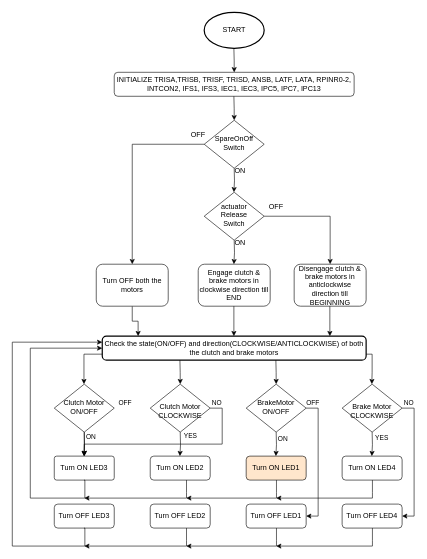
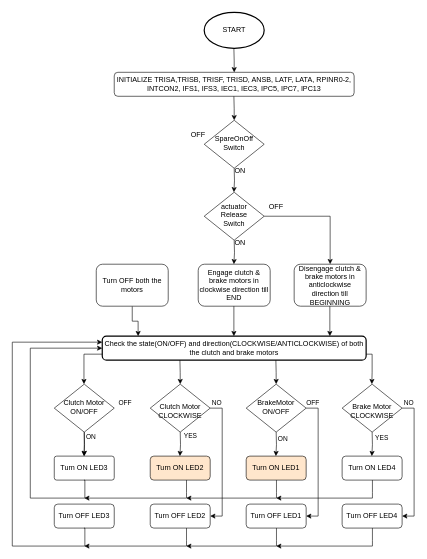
edge "SpareOnOff Switch" -> "Turn OFF both the motors": removed
edge "Clutch Motor CLOCKWISE" -> "Turn ON LED3": now "Clutch Motor CLOCKWISE" -> "Turn OFF LED2"
node "Turn ON LED2": fillcolor #ffffff -> #ffe6cc
